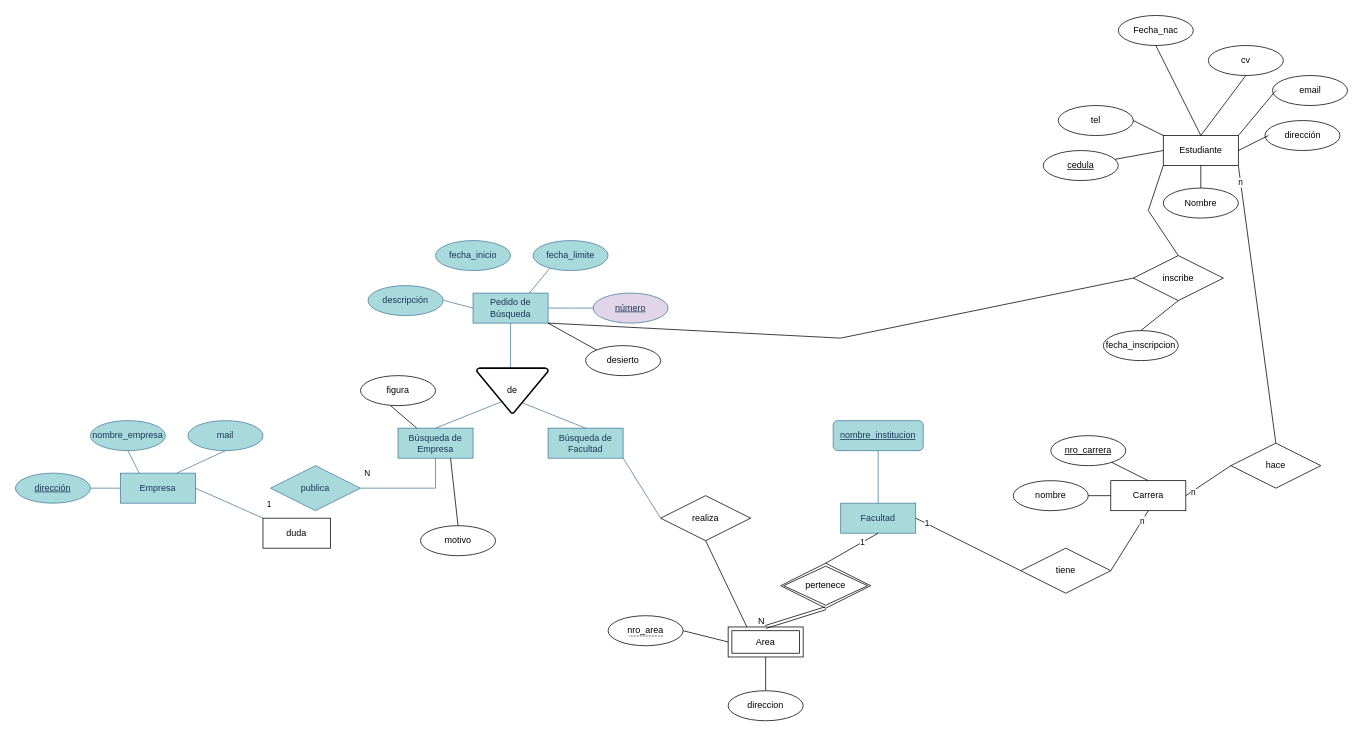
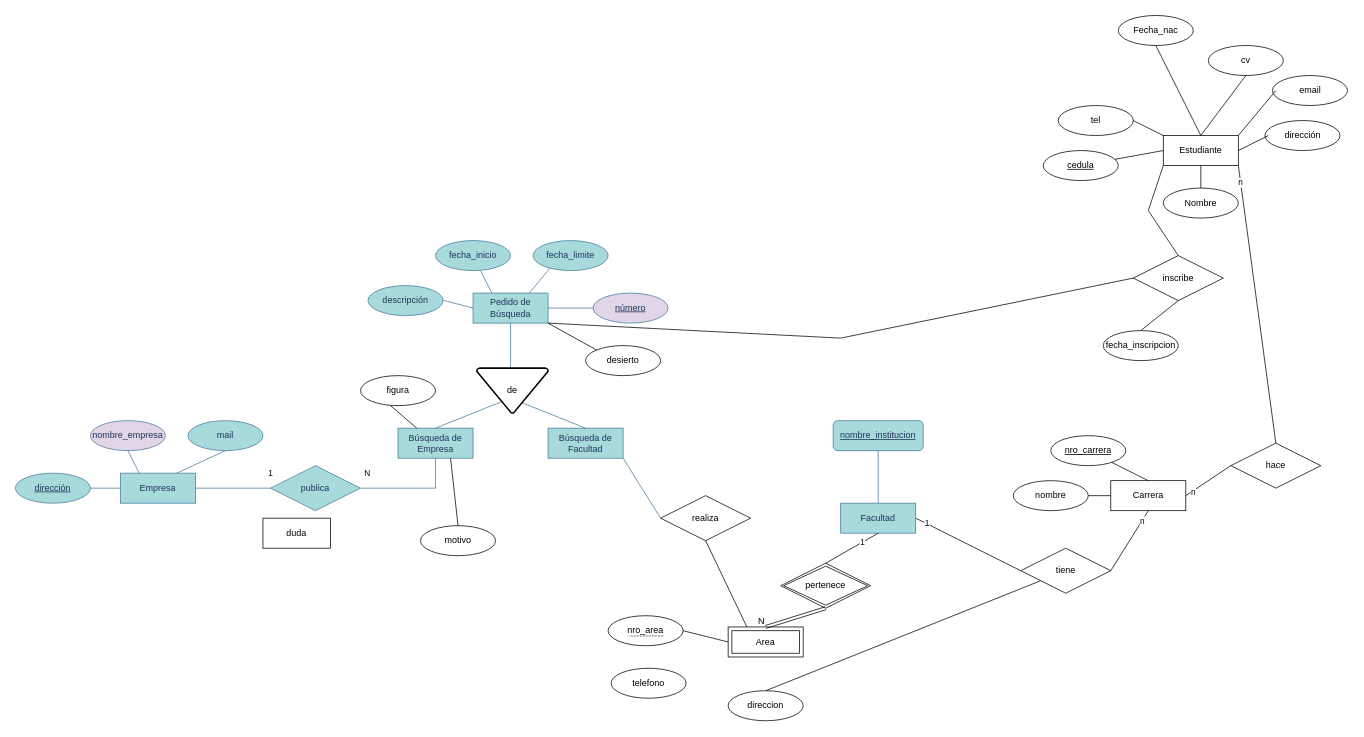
edge "fecha_inicio" -- "Pedido de Búsqueda": added
node "nombre_empresa": fillcolor #a8dadc -> #e1d5e7
edge "Empresa" -- "duda": now "Empresa" -- "publica"
edge "Area" -- "direccion": now "tiene" -- "direccion"
node "telefono": added
